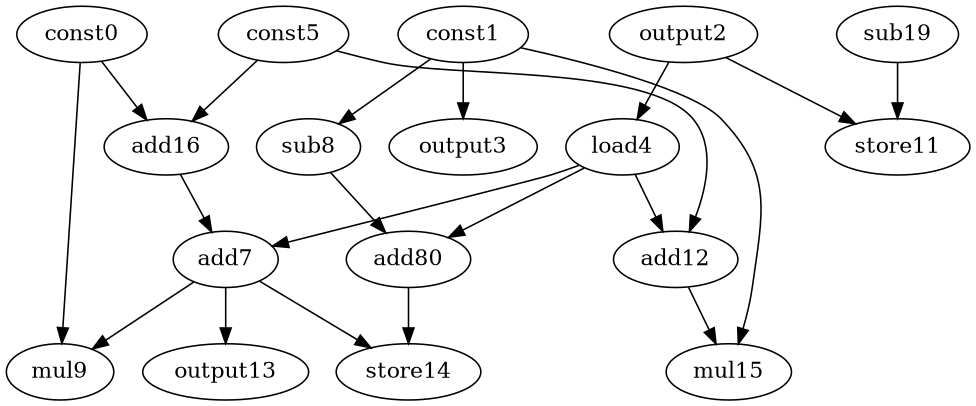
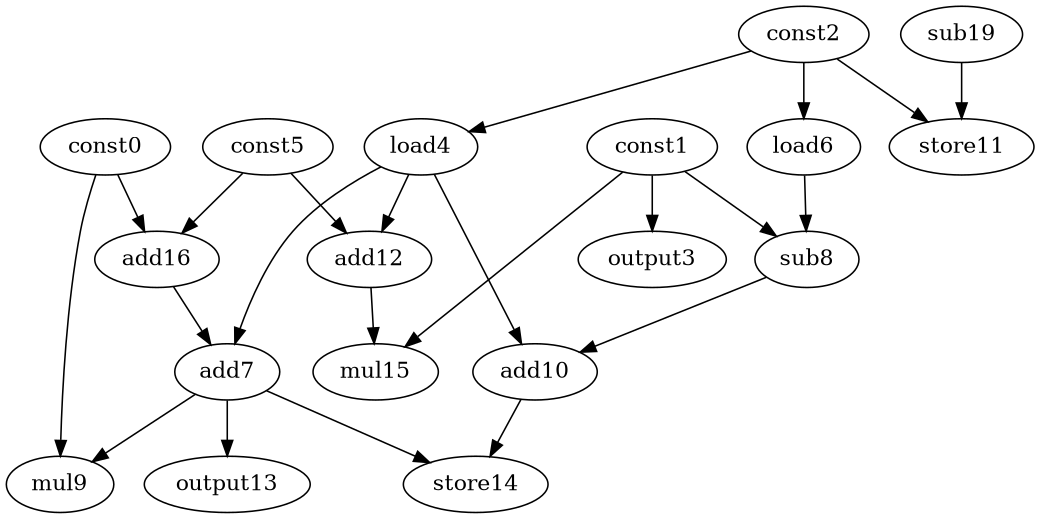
node "output2": label "output2" -> "const2"
node "load6": added
node "add80": label "add80" -> "add10"
